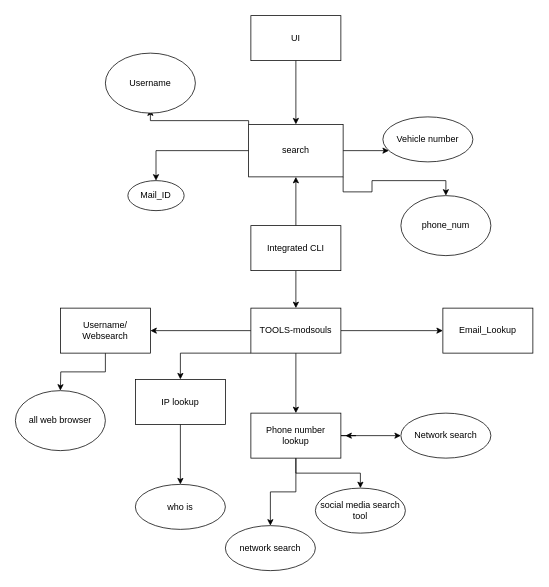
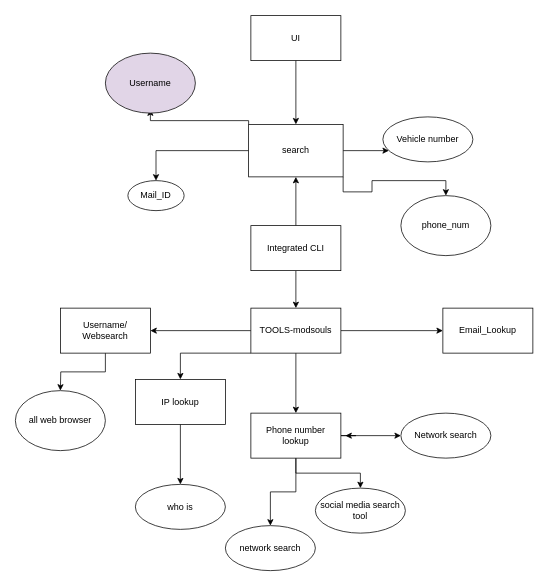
node "Username": fillcolor #ffffff -> #e1d5e7
